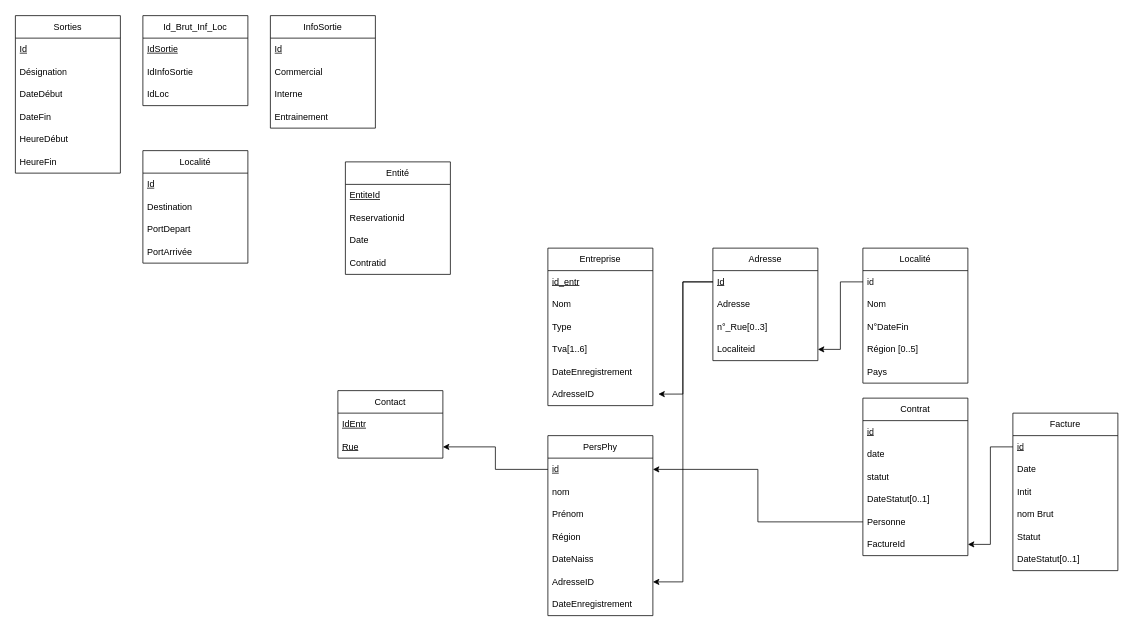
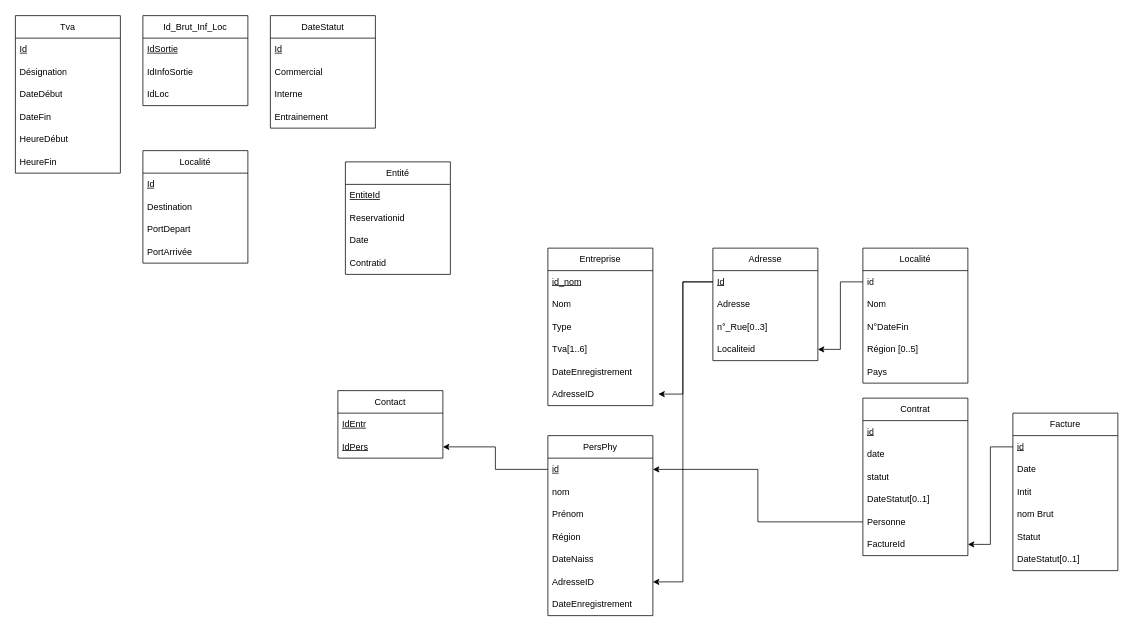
node "Sorties": label "Sorties" -> "Tva"
node "InfoSortie": label "InfoSortie" -> "DateStatut"
node "id_entr": label "id_entr" -> "id_nom"
node "Rue": label "Rue" -> "IdPers"
